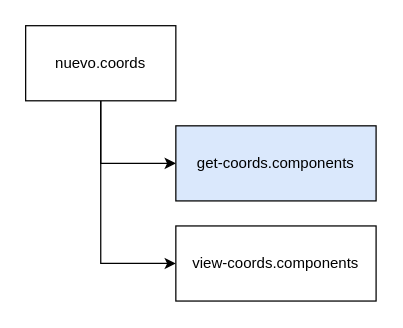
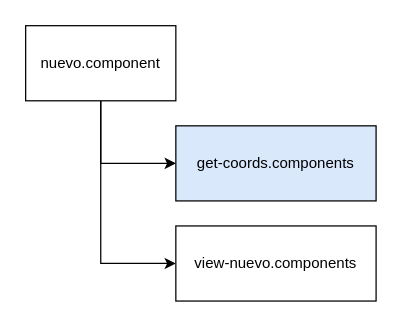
node "nuevo.coords": label "nuevo.coords" -> "nuevo.component"
node "view-coords.components": label "view-coords.components" -> "view-nuevo.components"
